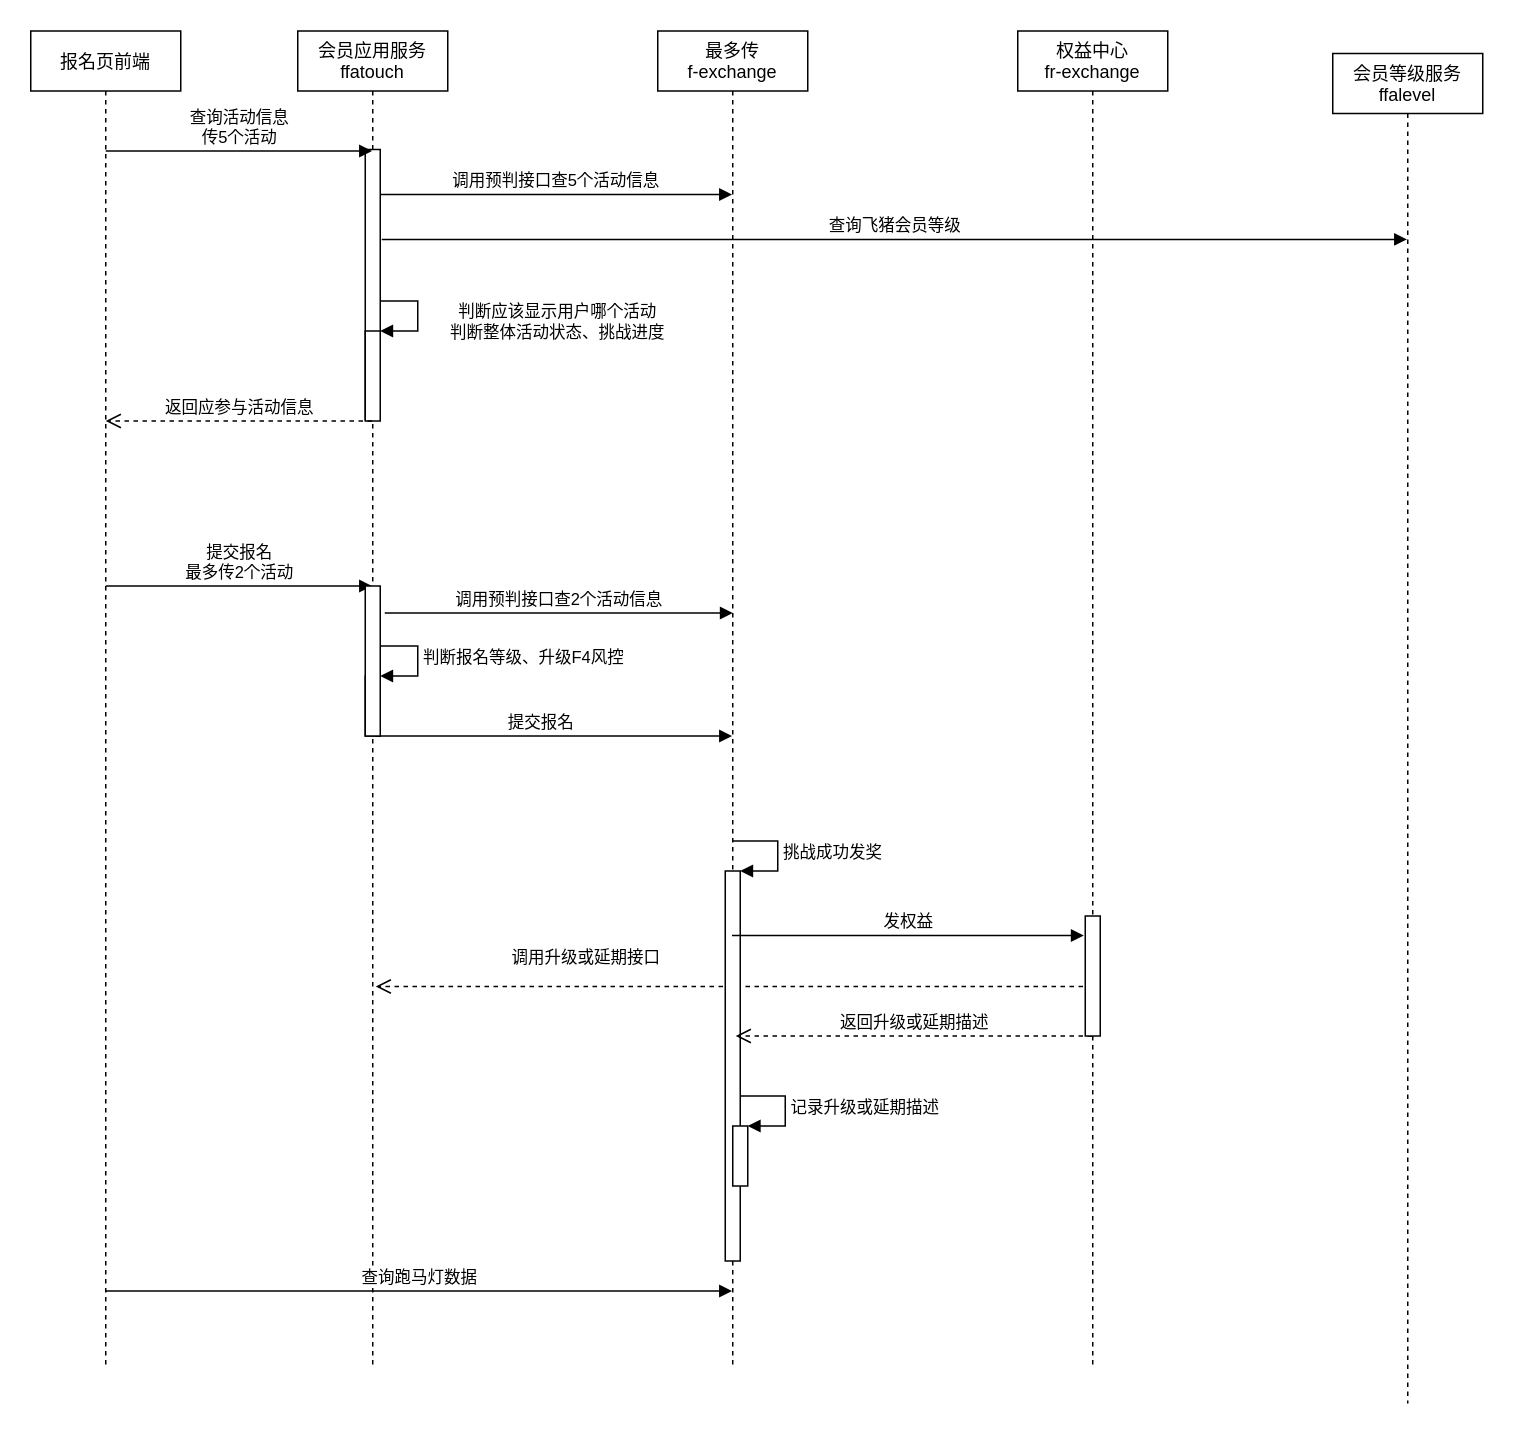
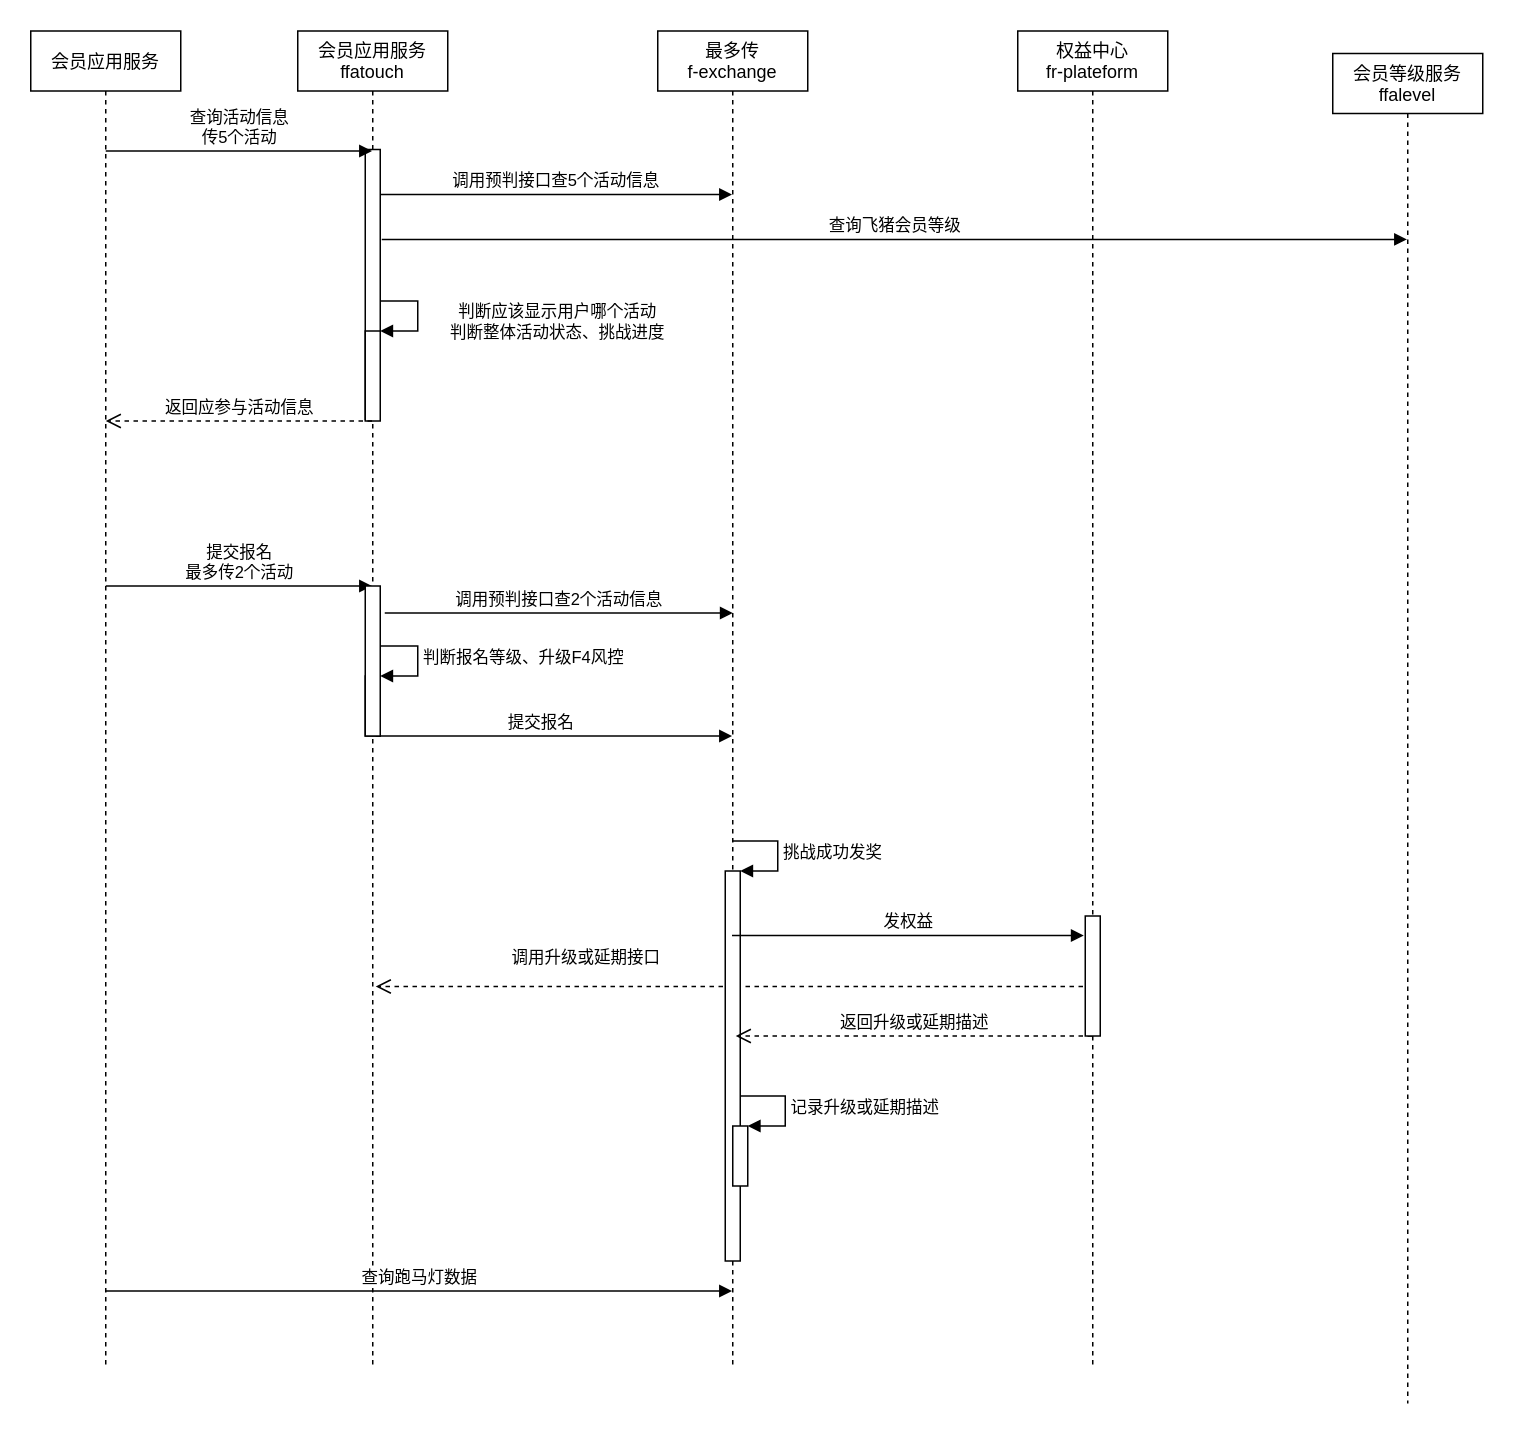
node "权益中心 fr-exchange": label "权益中心 fr-exchange" -> "权益中心 fr-plateform"
node "报名页前端": label "报名页前端" -> "会员应用服务"
